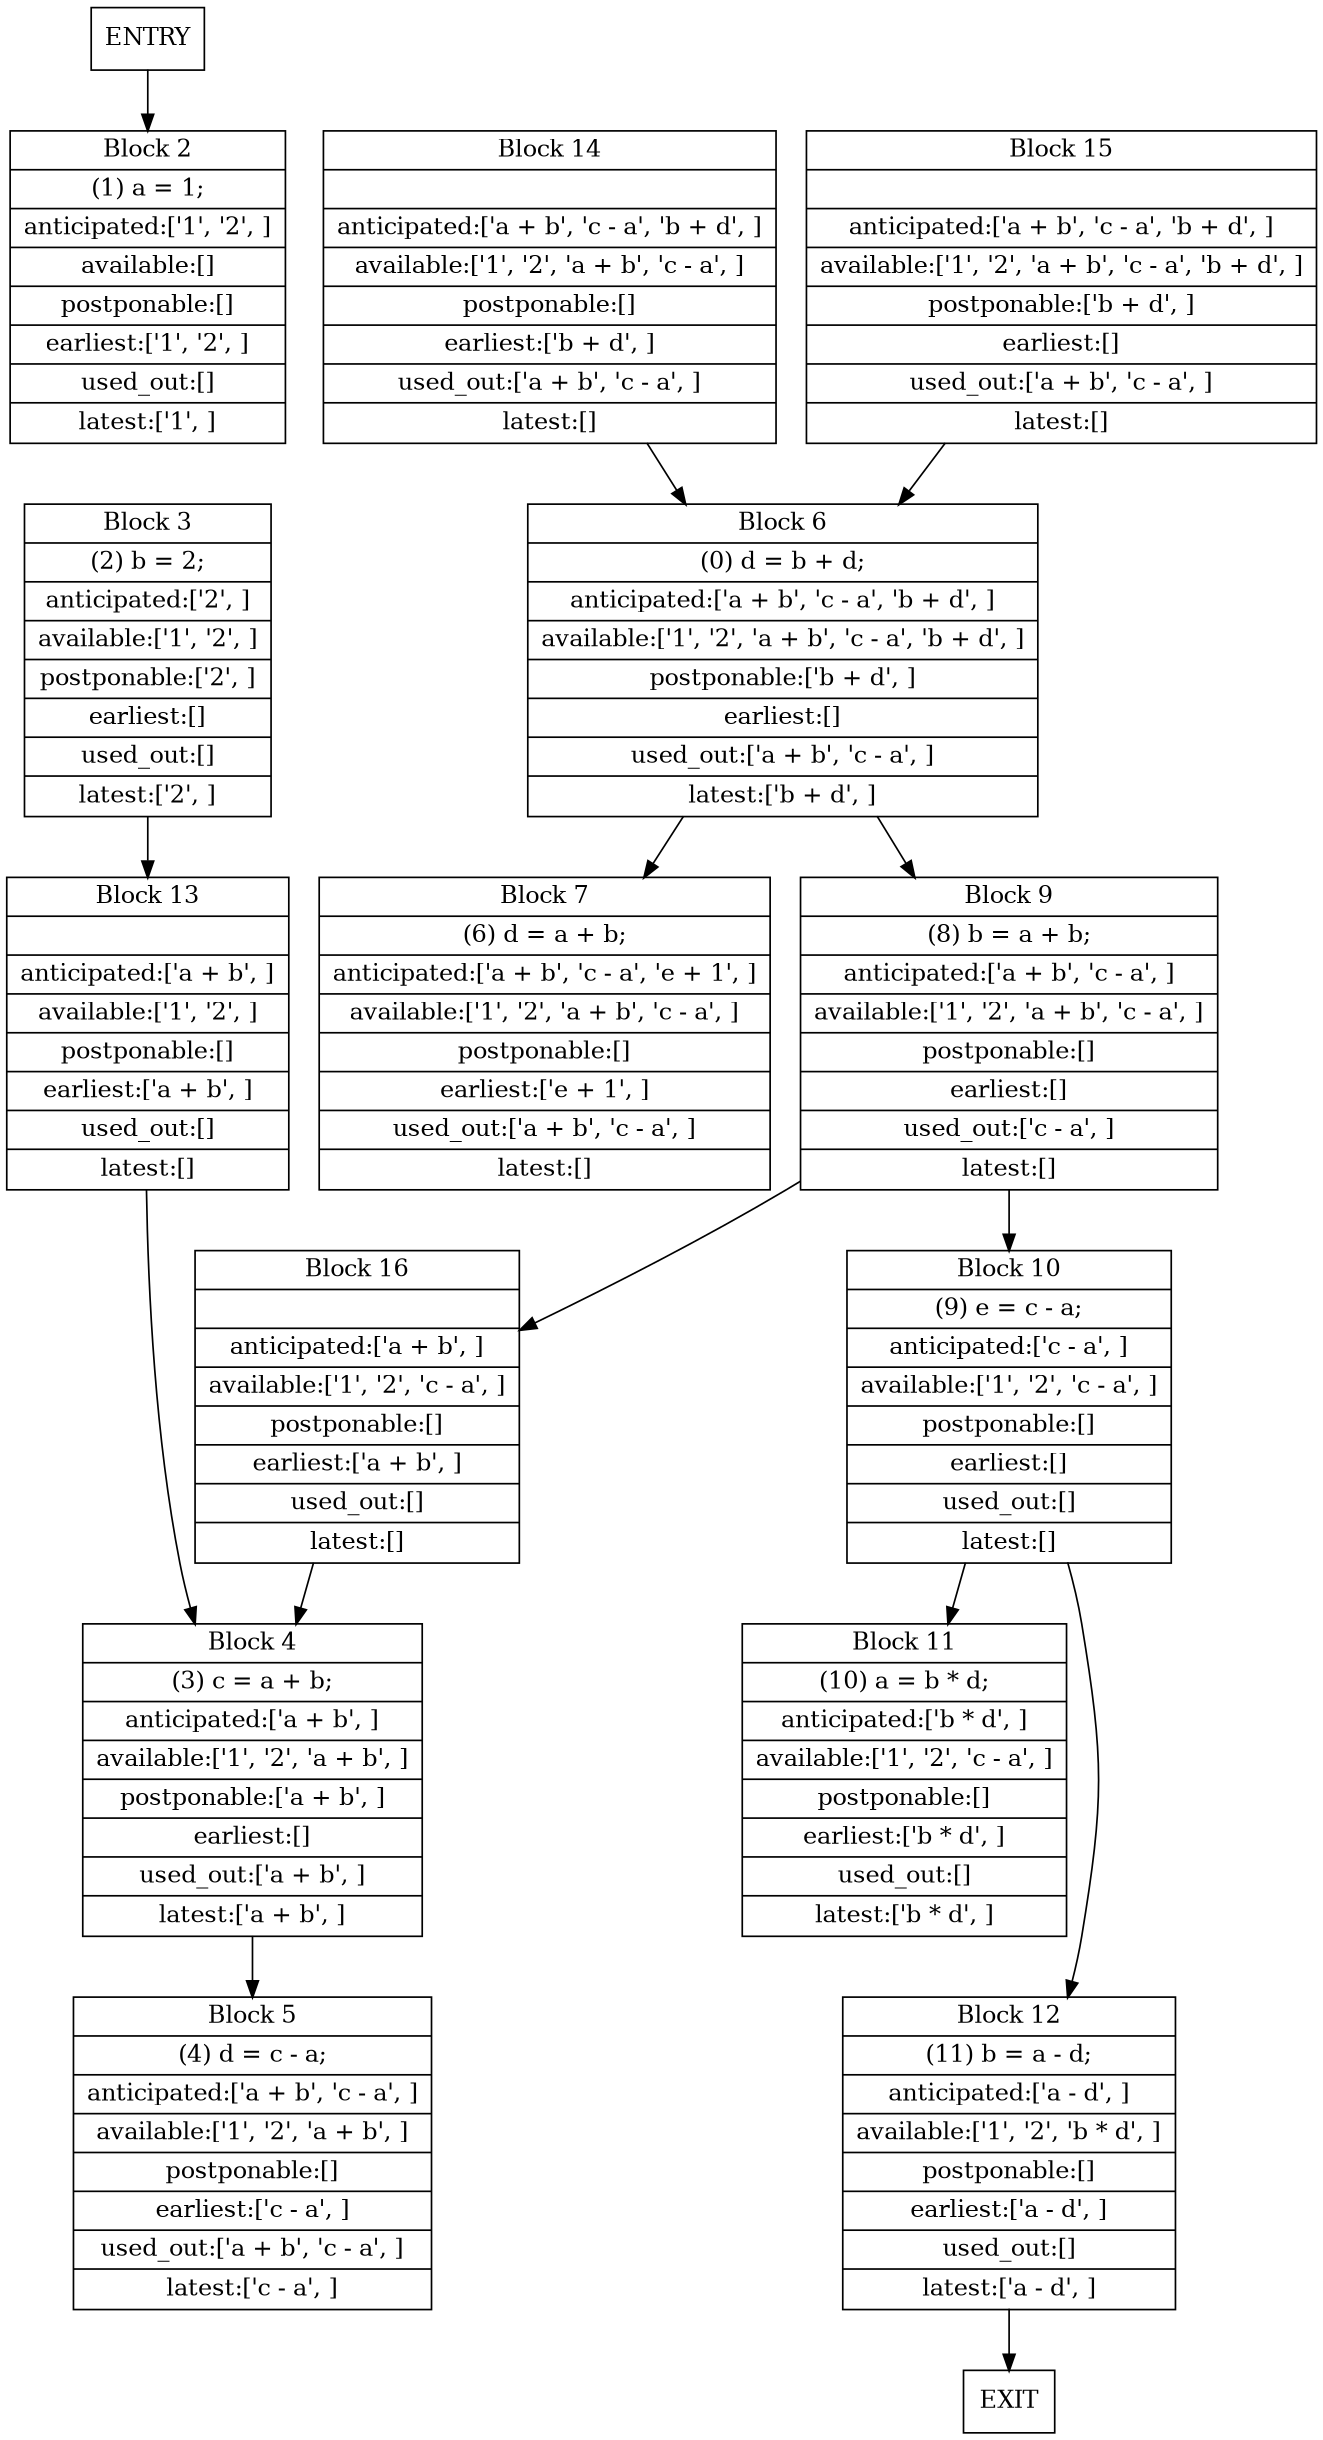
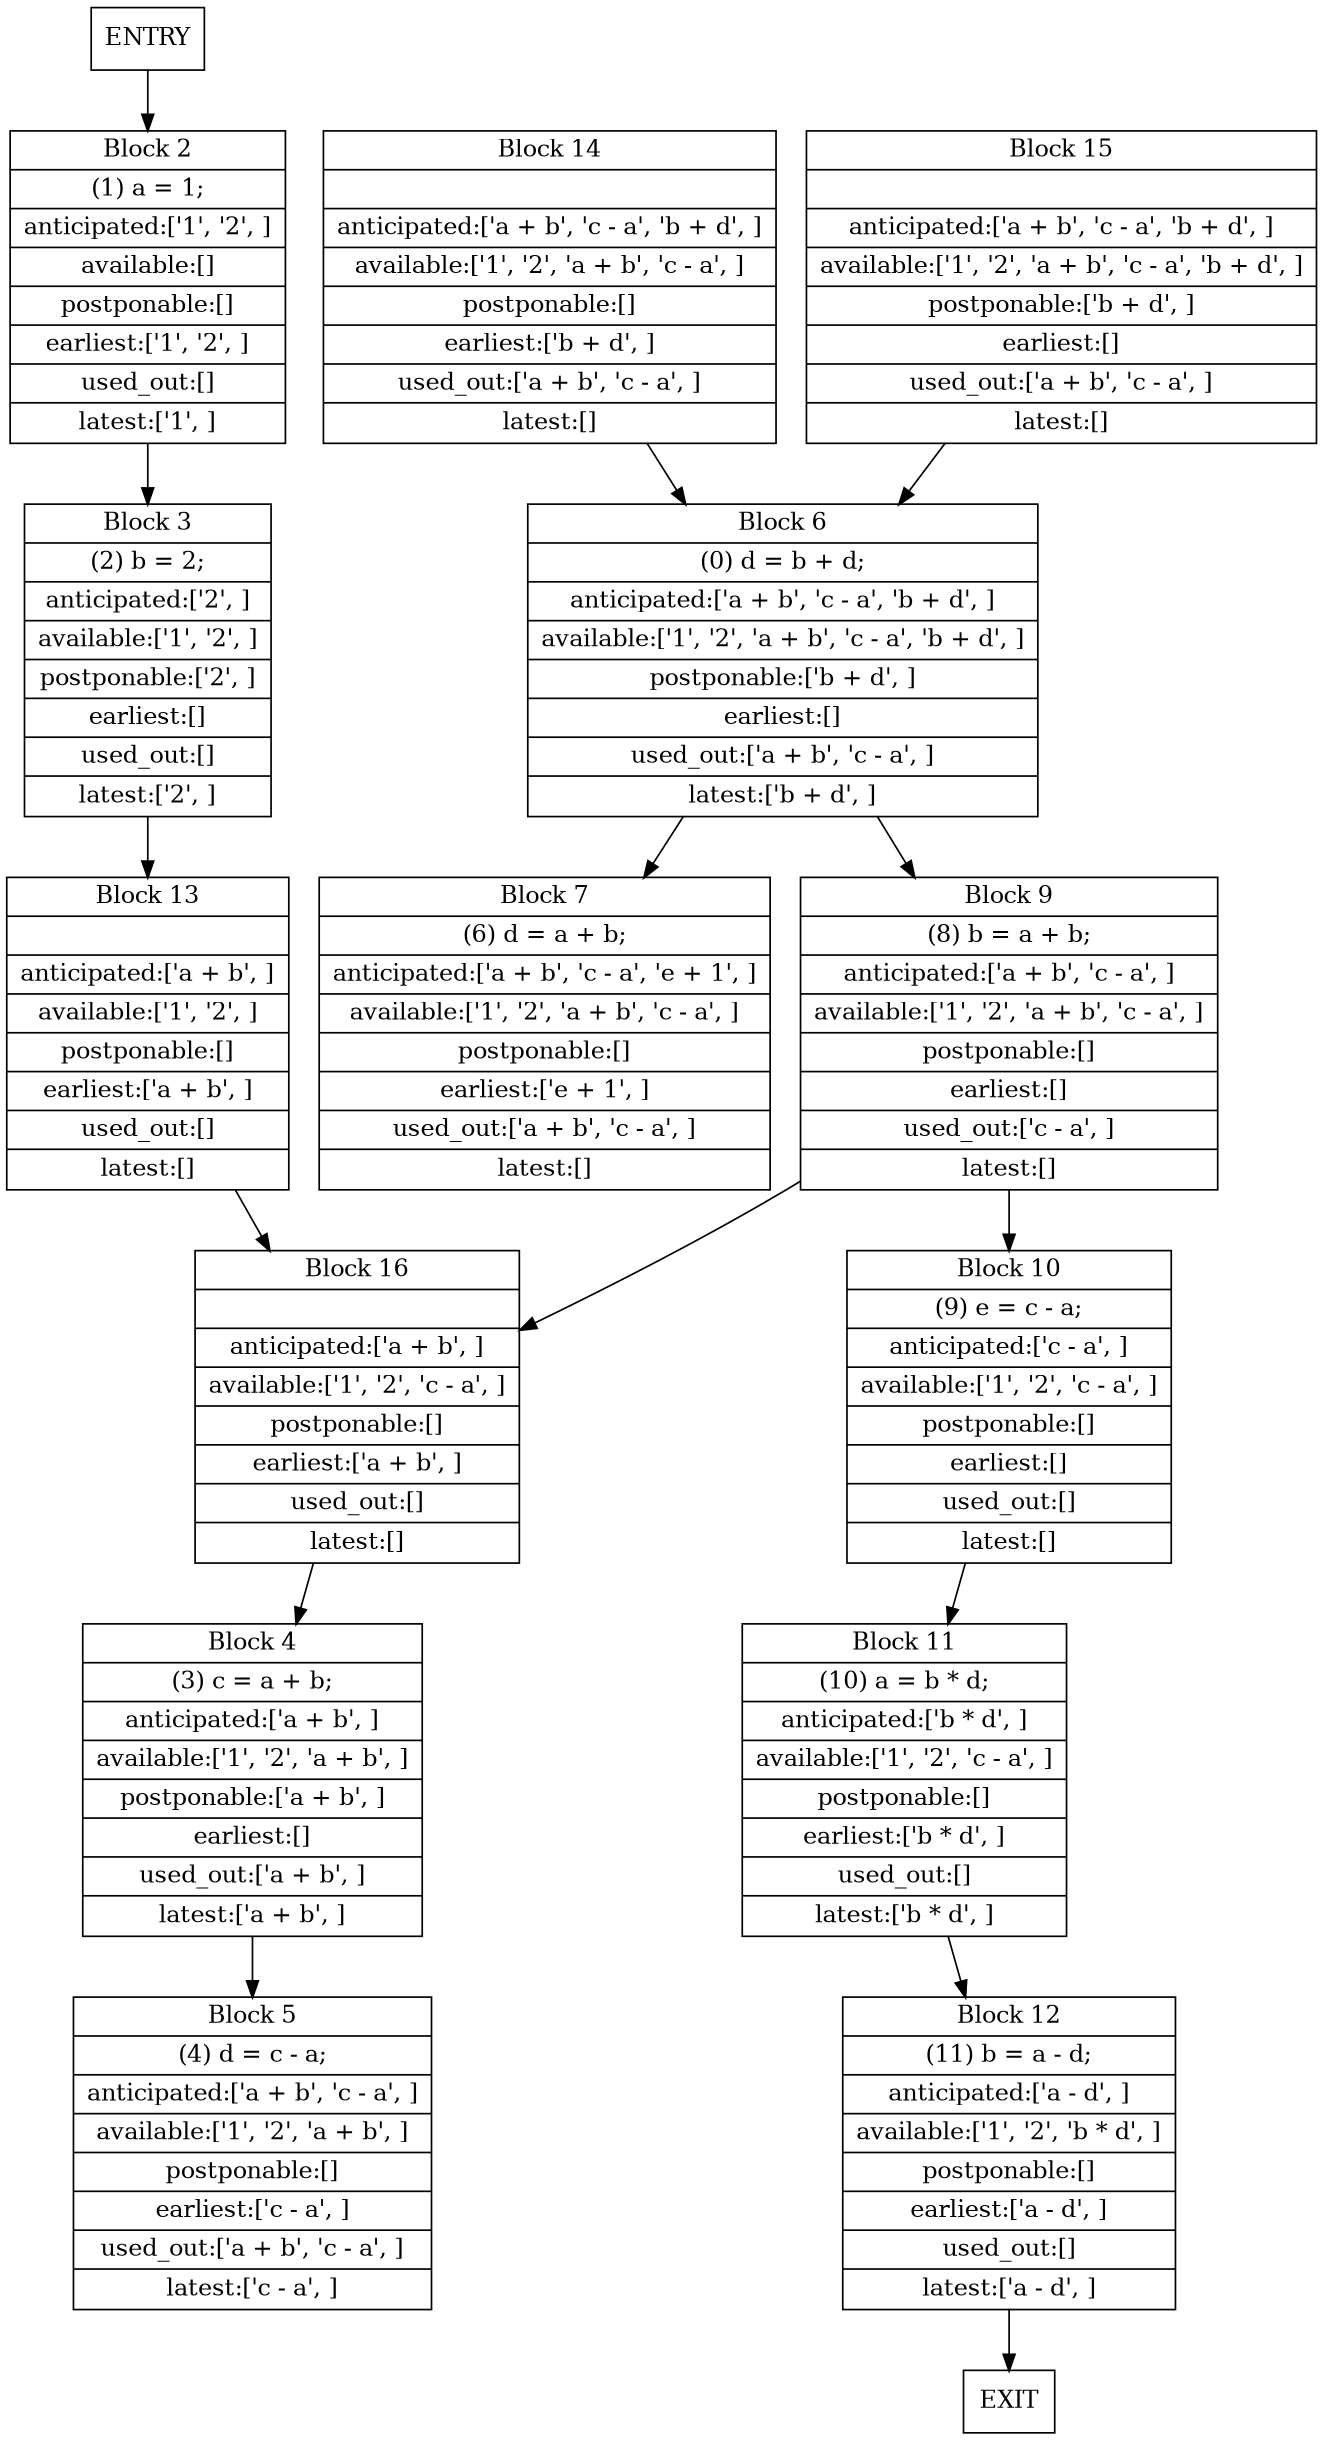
edge "Block 2" -> "Block 3": added
edge "Block 13" -> "Block 4": now "Block 13" -> "Block 16"
edge "Block 10" -> "Block 12": now "Block 11" -> "Block 12"
